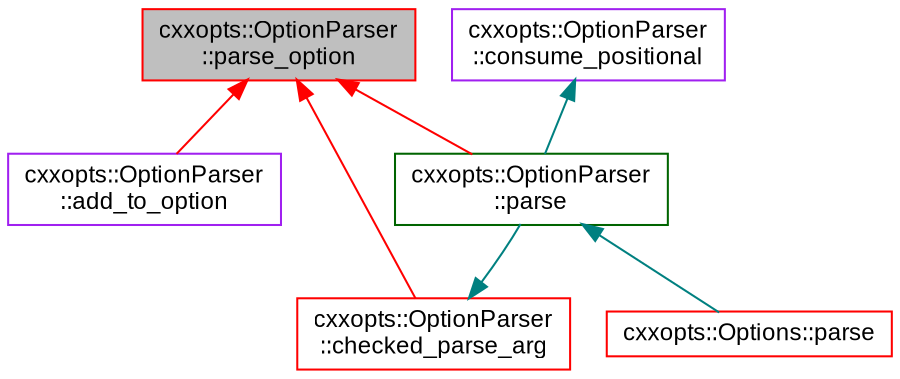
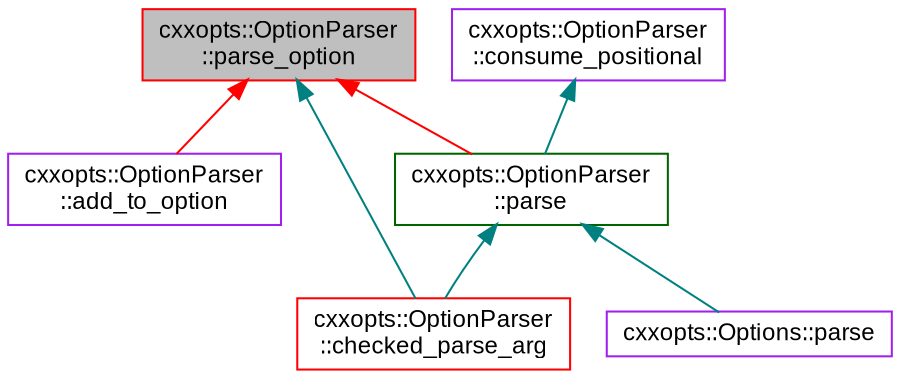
edge "cxxopts::OptionParser ::checked_parse_arg" -> "cxxopts::OptionParser ::parse_option": color red -> teal
edge "cxxopts::OptionParser ::parse" -> "cxxopts::OptionParser ::checked_parse_arg": reversed
node "cxxopts::Options::parse": color red -> purple
